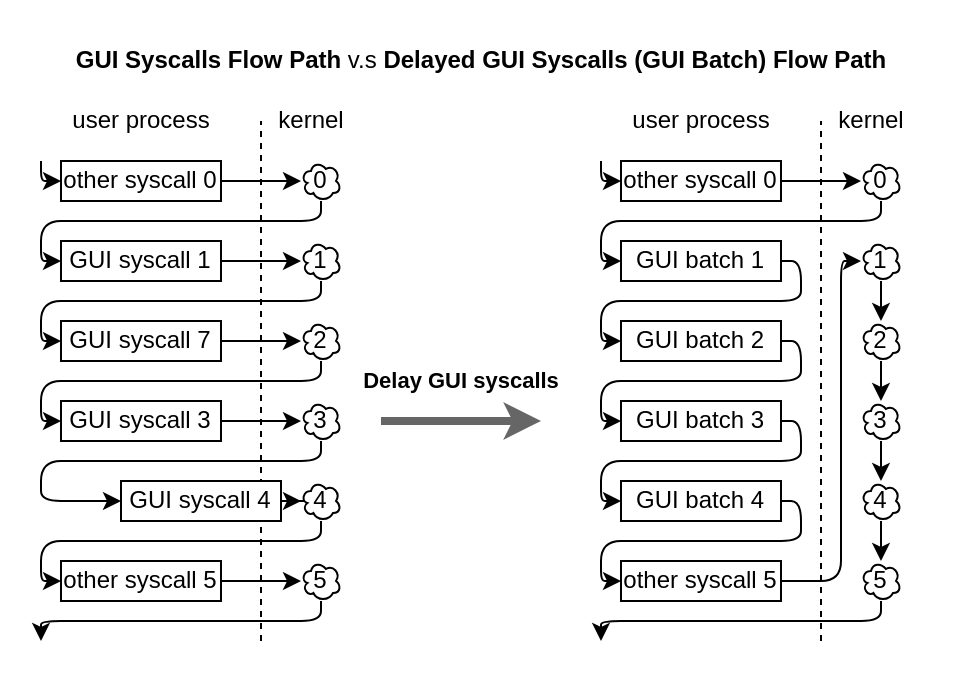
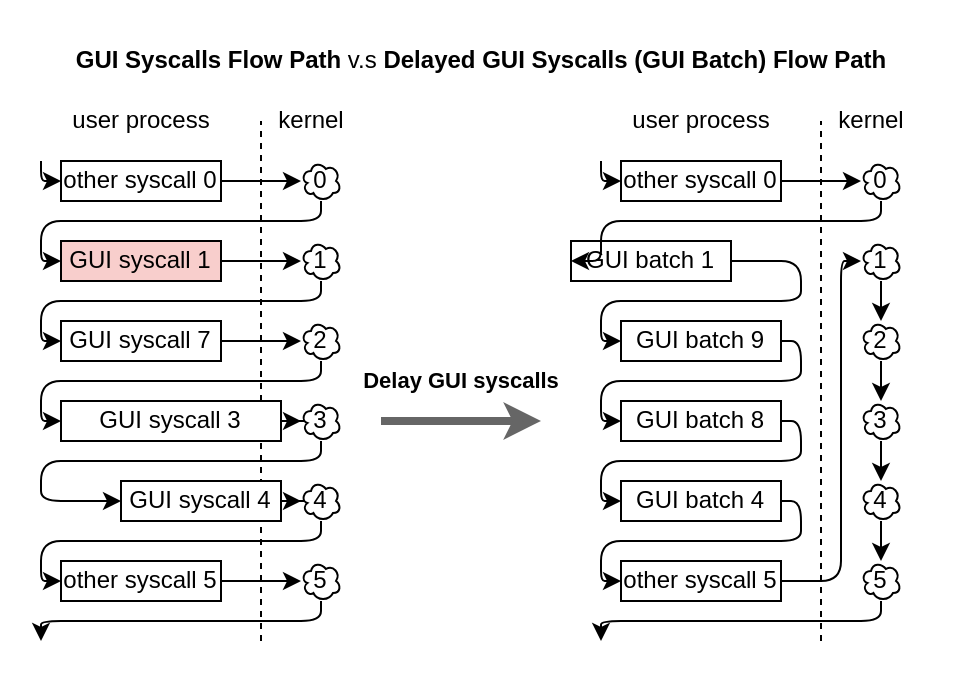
node "GUI syscall 1": fillcolor #ffffff -> #f8cecc
node "GUI batch 1": moved (701, 261) -> (651, 261)
node "GUI batch 2": label "GUI batch 2" -> "GUI batch 9"
node "GUI syscall 3": size 160x40 -> 220x40
node "GUI batch 3": label "GUI batch 3" -> "GUI batch 8"
